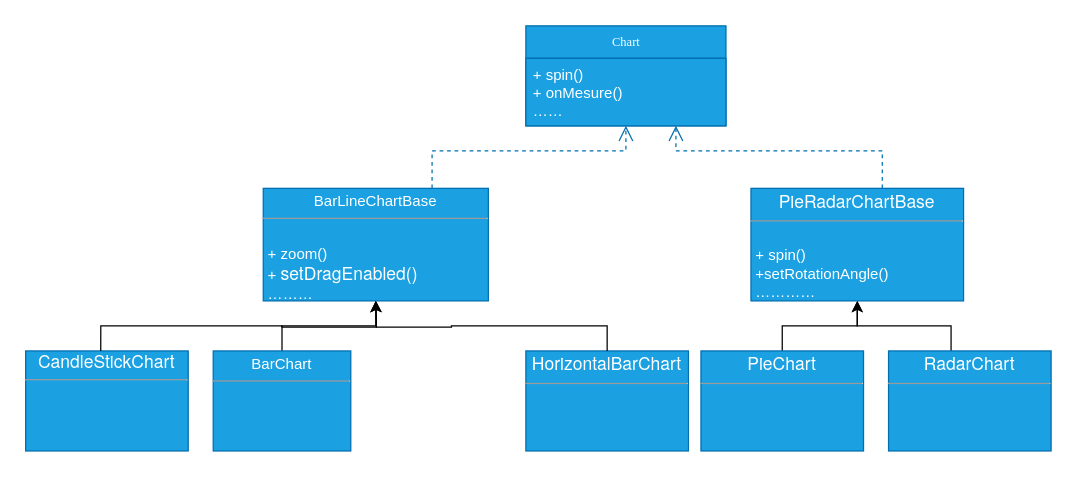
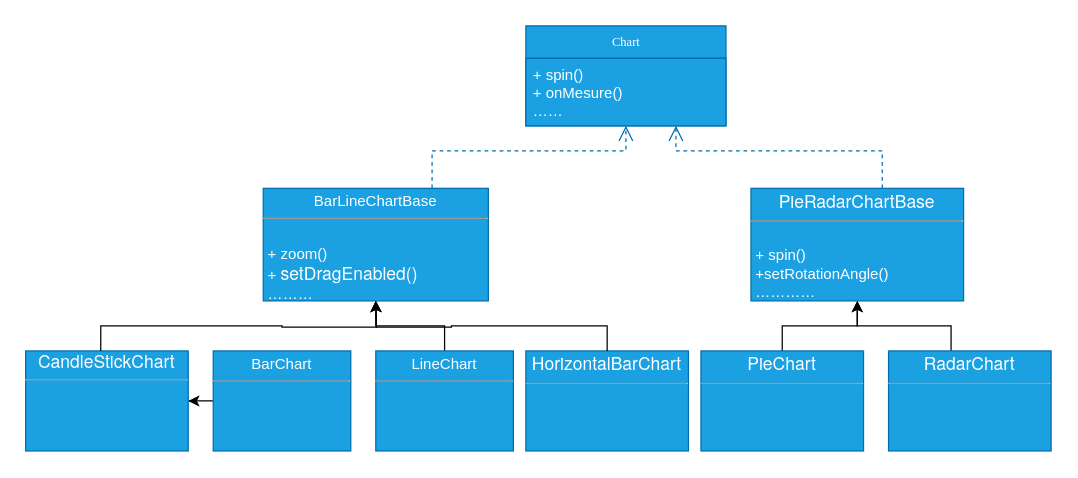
edge "BarChart" -> "BarLineChartBase + zoom() + setDragEnabled() ………": now "BarChart" -> "CandleStickChart"
edge "LineChart" -> "BarLineChartBase + zoom() + setDragEnabled() ………": added
node "LineChart": added
